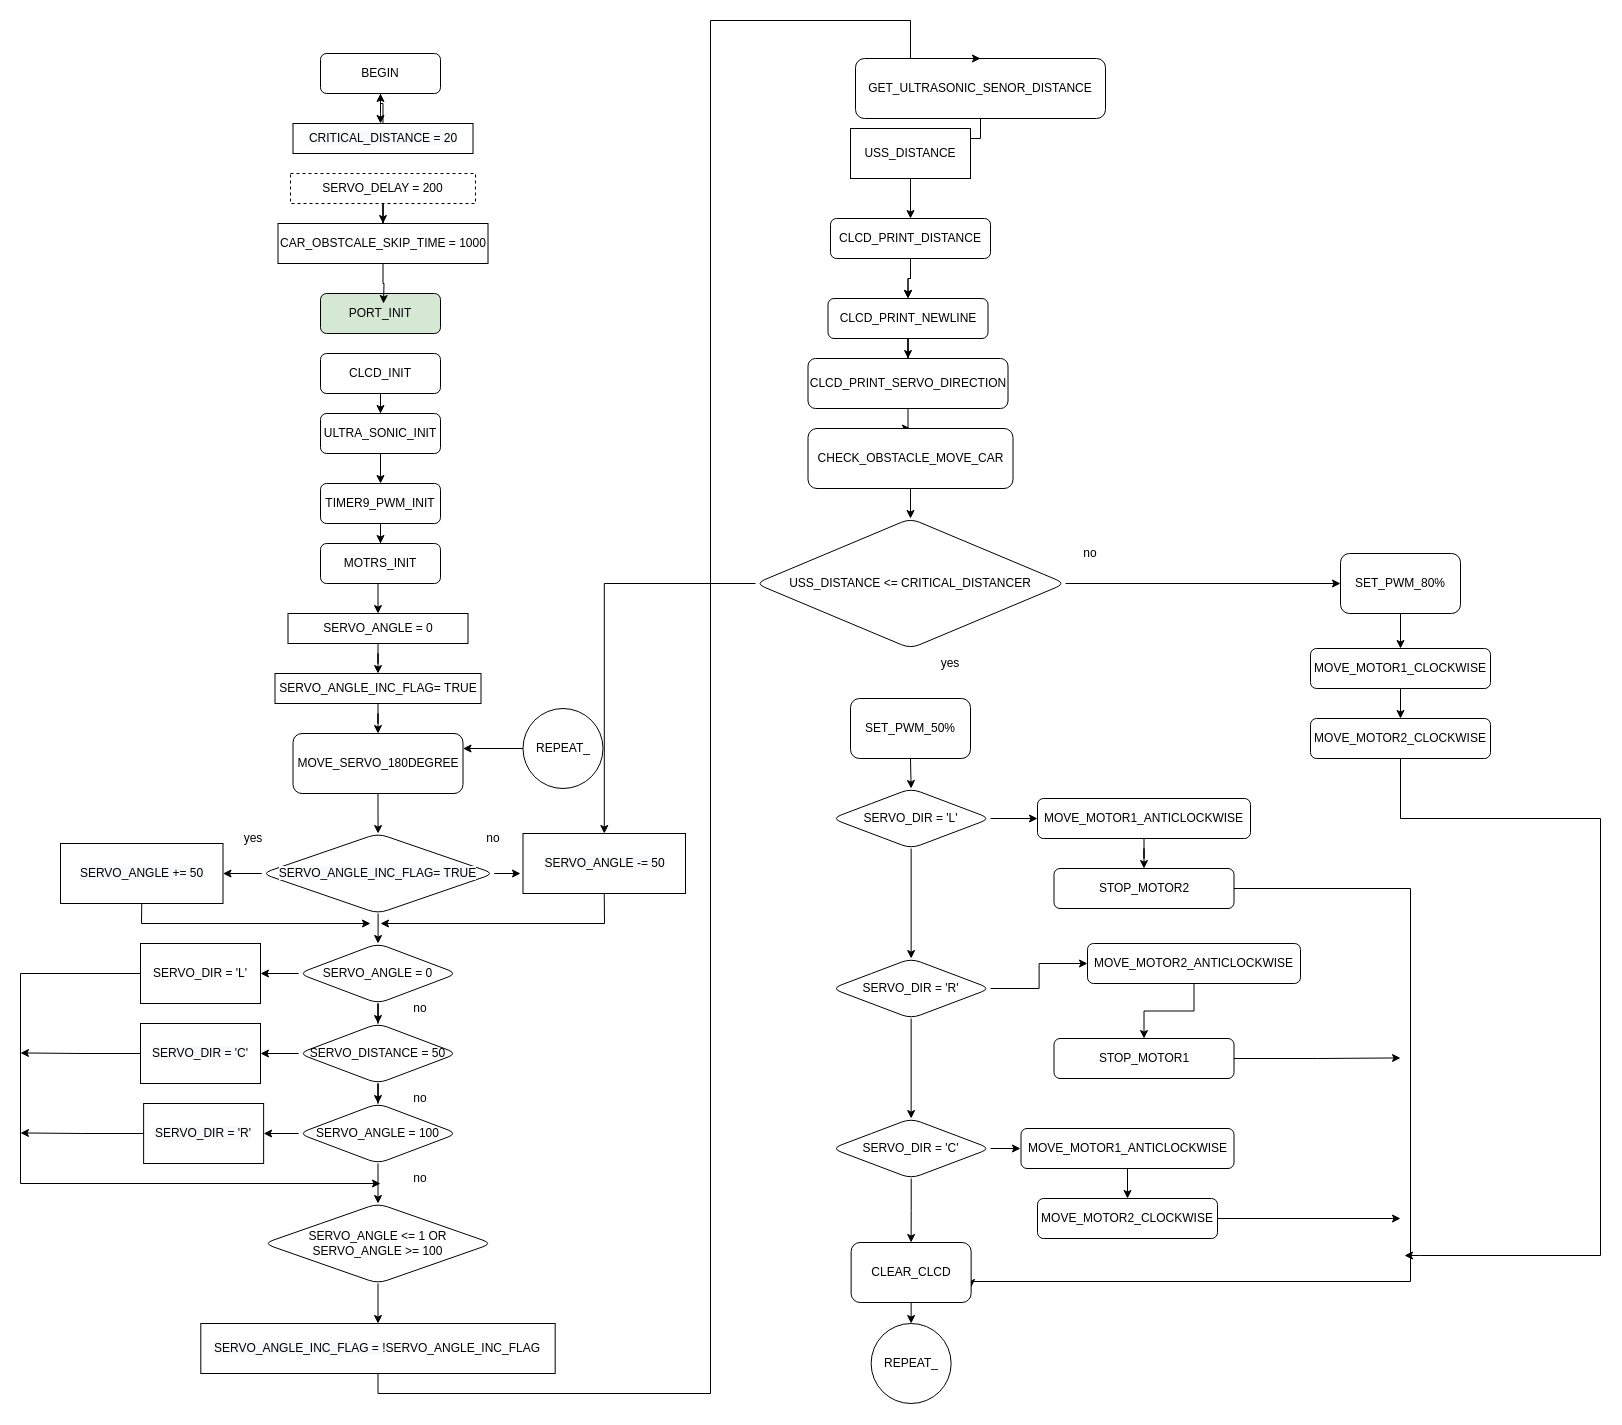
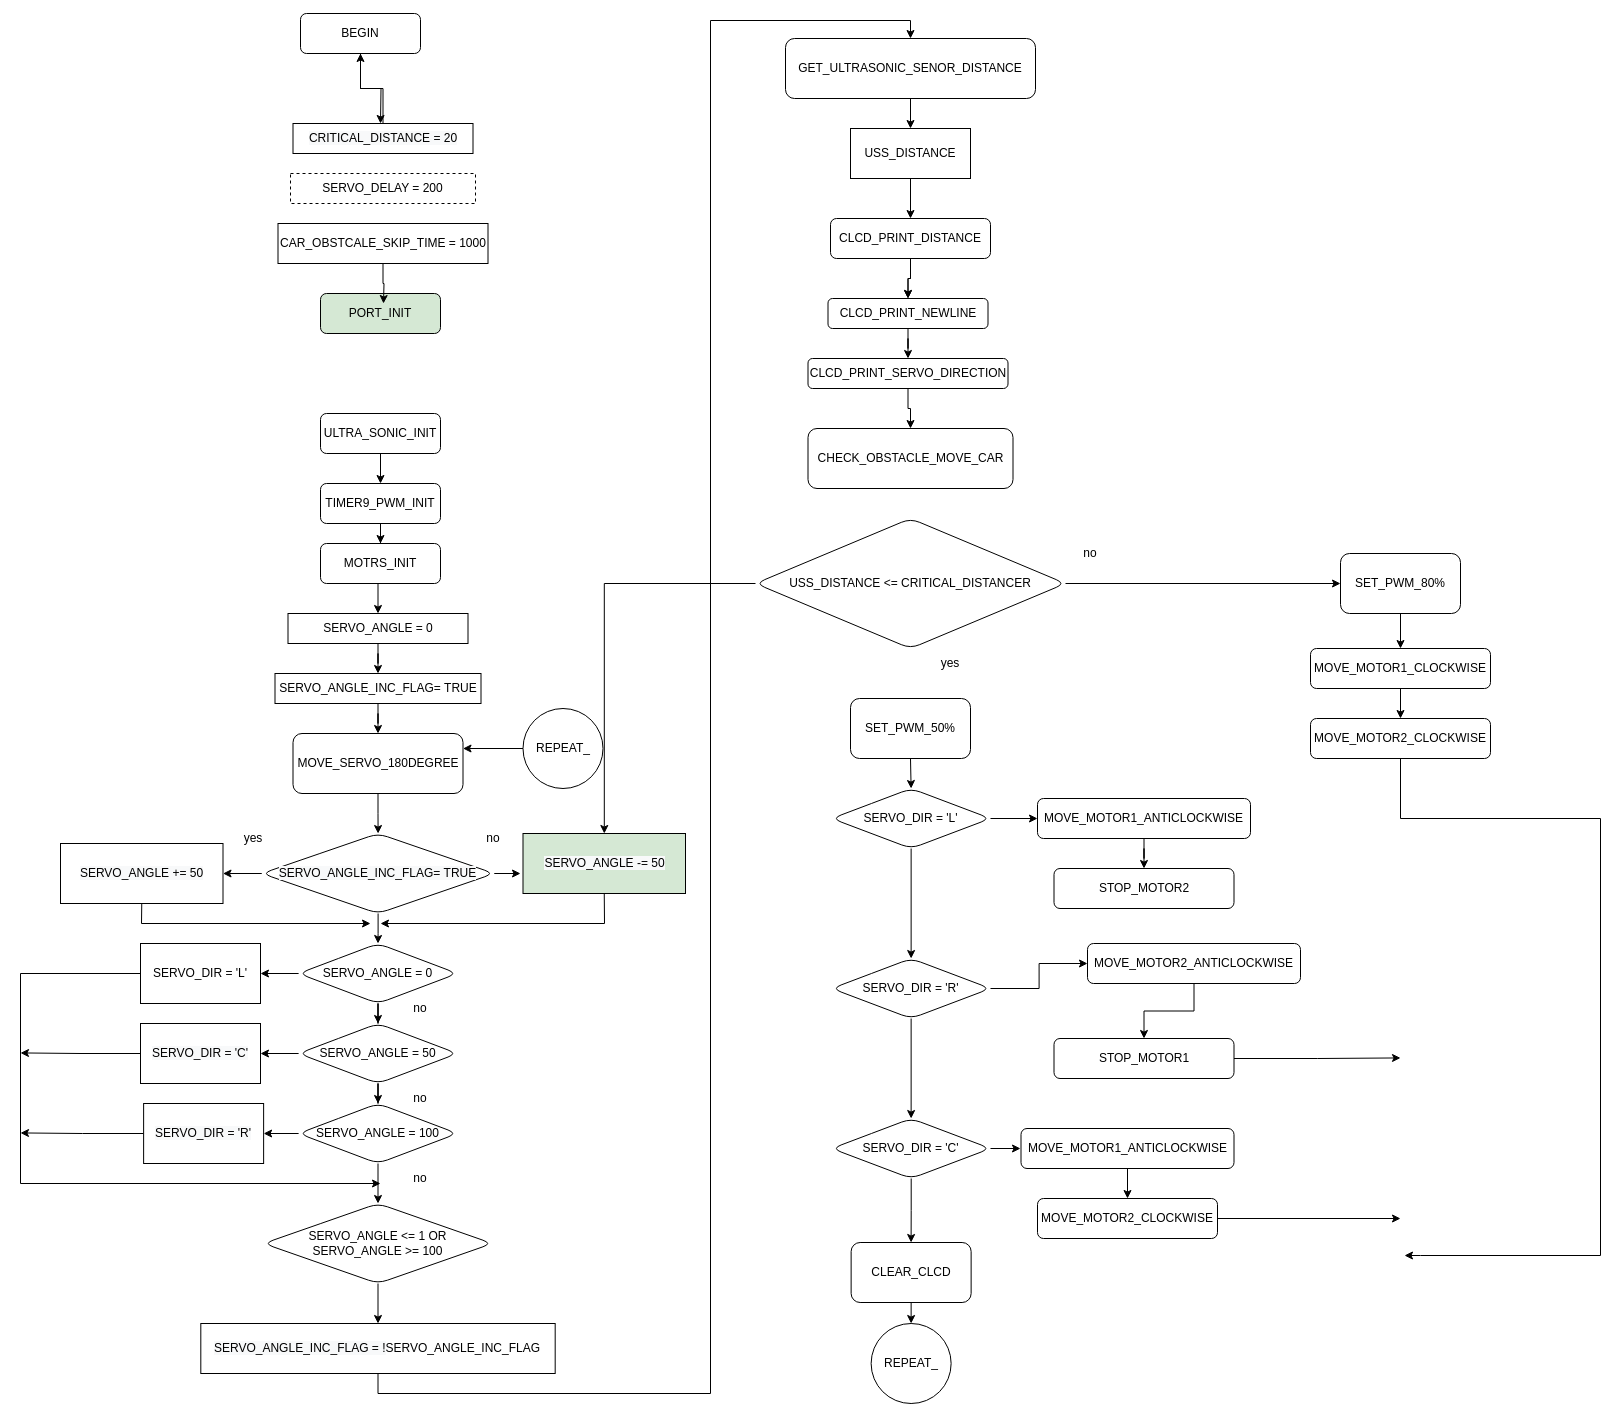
node "BEGIN": moved (381, 74) -> (361, 34)
node "GET_ULTRASONIC_SENOR_DISTANCE": moved (981, 89) -> (911, 69)
edge "SERVO_DELAY = 200" -> "CAR_OBSTCALE_SKIP_TIME = 1000": removed
node "CLCD_PRINT_NEWLINE": size 160x40 -> 160x30
node "CLCD_INIT": removed
node "CLCD_PRINT_SERVO_DIRECTION": size 200x50 -> 200x30
edge "CLCD_INIT" -> "ULTRA_SONIC_INIT": removed
edge "CHECK_OBSTACLE_MOVE_CAR" -> "USS_DISTANCE <= CRITICAL_DISTANCER": removed
node "SERVO_ANGLE -= 50": fillcolor #ffffff -> #d5e8d4
node "SERVO_DISTANCE = 50": label "SERVO_DISTANCE = 50" -> "SERVO_ANGLE = 50"
edge "STOP_MOTOR2" -> "CLEAR_CLCD": removed
